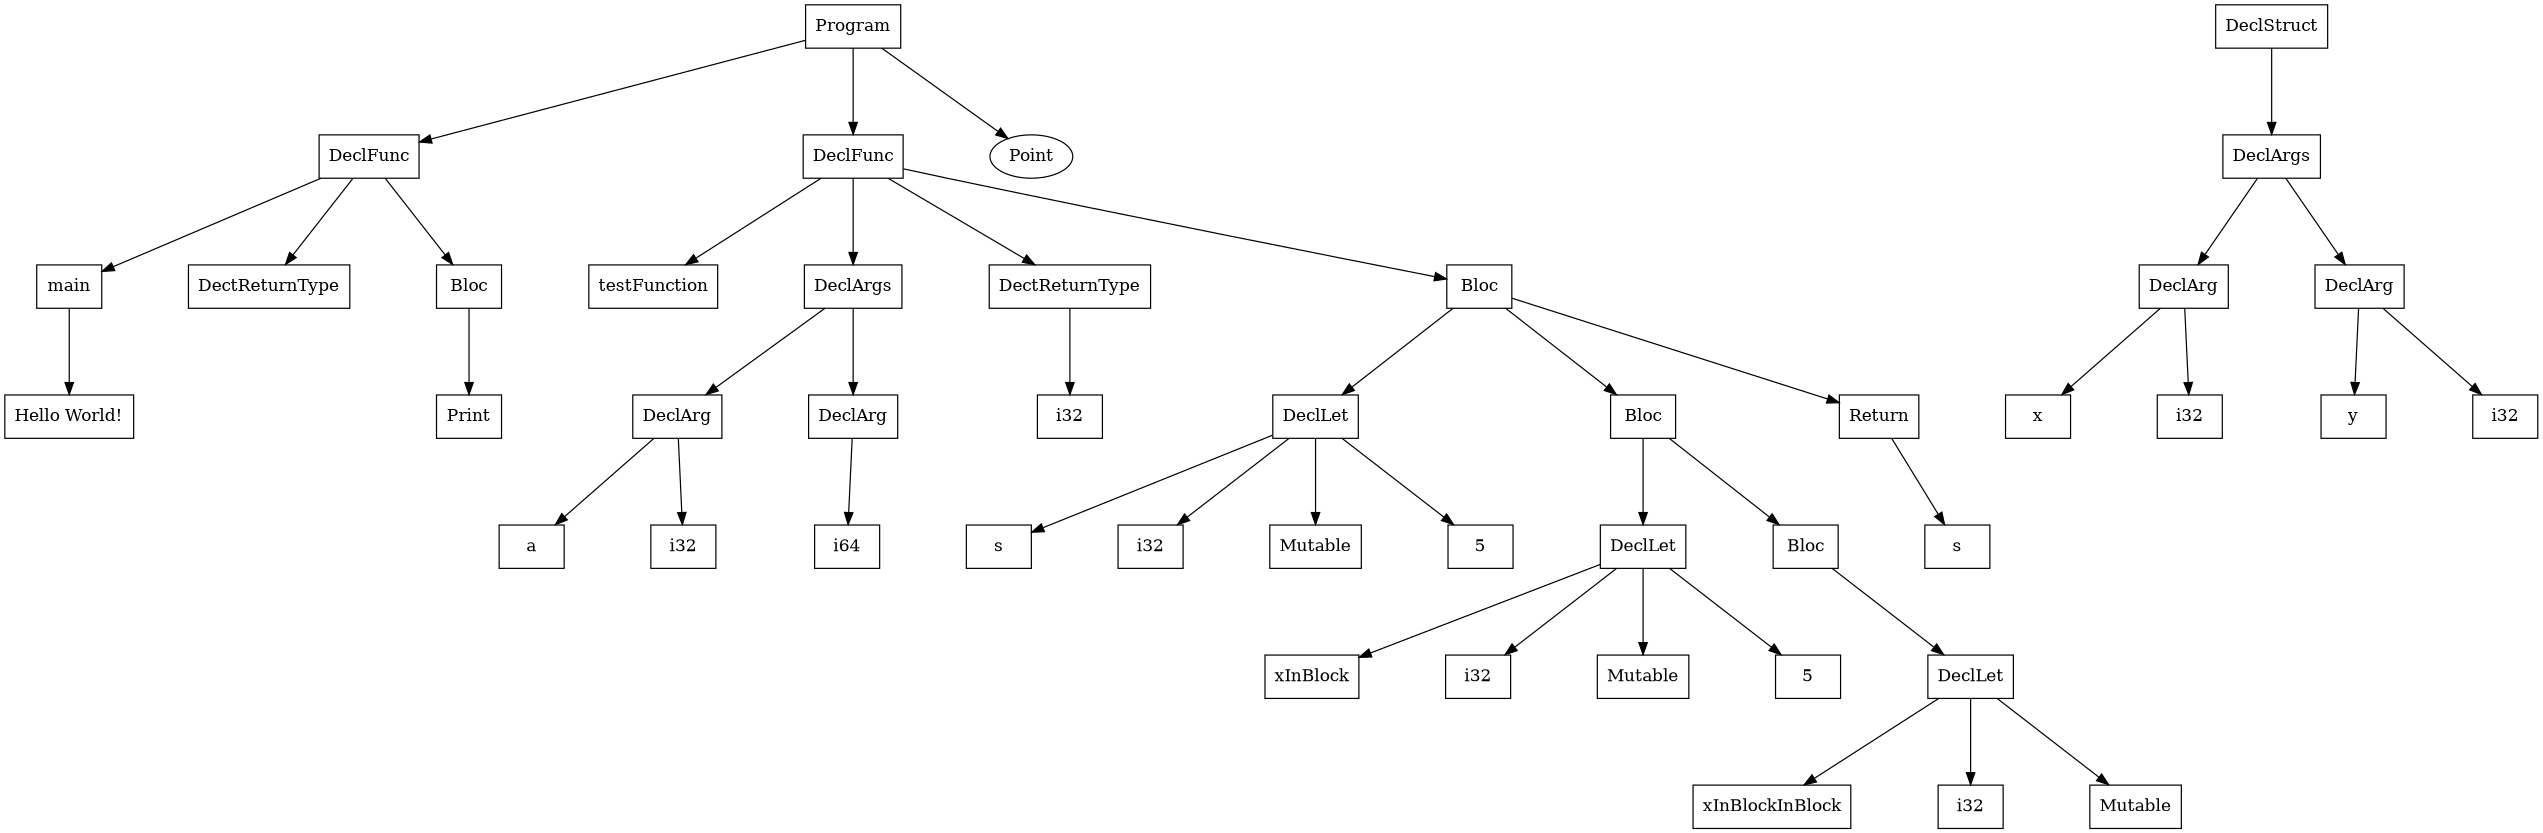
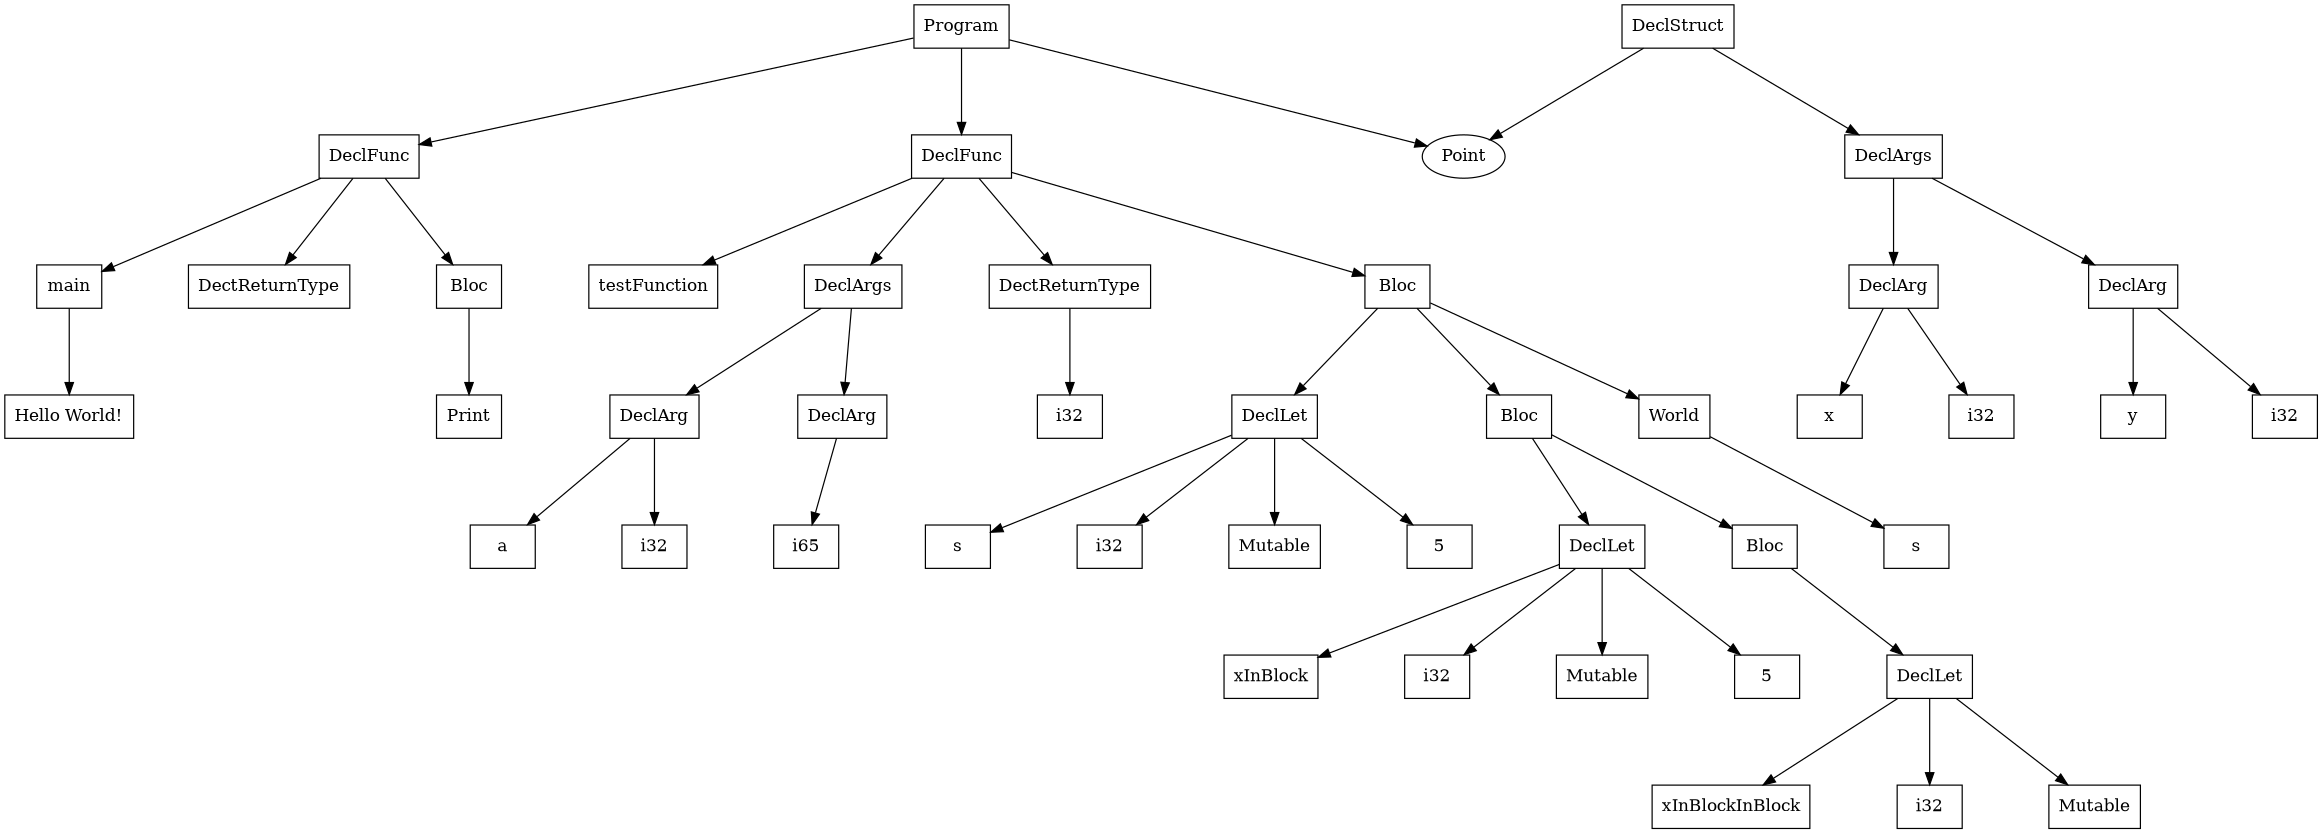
edge "DeclStruct" -> "Point": added
node "Return": label "Return" -> "World"
node "i64": label "i64" -> "i65"
